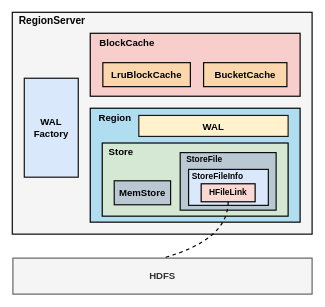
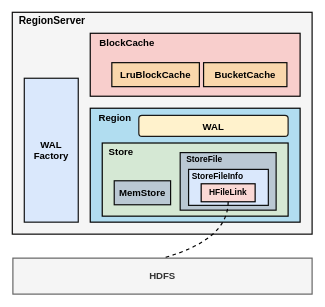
node "LruBlockCache": moved (147, 75) -> (156, 75)
node "WAL": shape rectangle -> rounded rectangle
node "WAL Factory": size 54x99 -> 54x144
